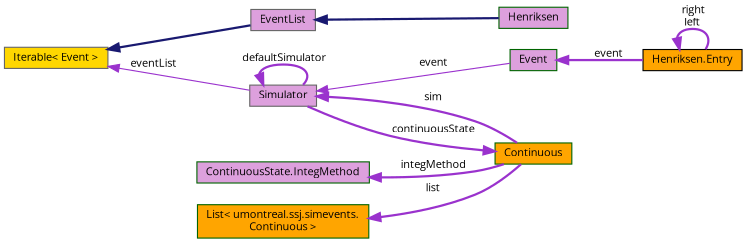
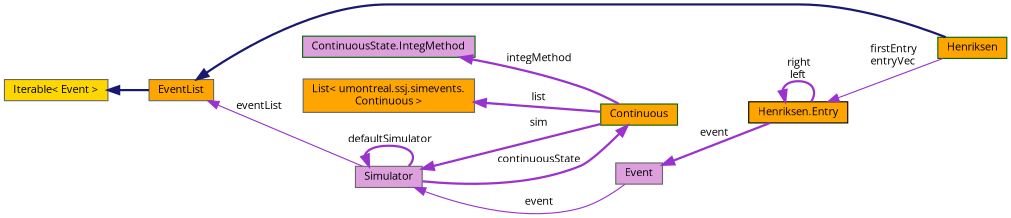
node "Henriksen": fillcolor plum -> orange
node "EventList": fillcolor plum -> orange
node "Event": color darkgreen -> gray40
edge "Henriksen" -> "Henriksen.Entry": added, label "firstEntry entryVec"
edge "Simulator" -> "Iterable< Event >": now "Simulator" -> "EventList"
node "List< umontreal.ssj.simevents. Continuous >": color darkgreen -> gray40
